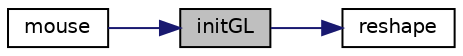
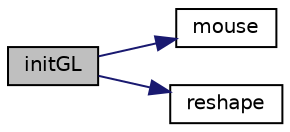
edge "mouse" -> "initGL": reversed
